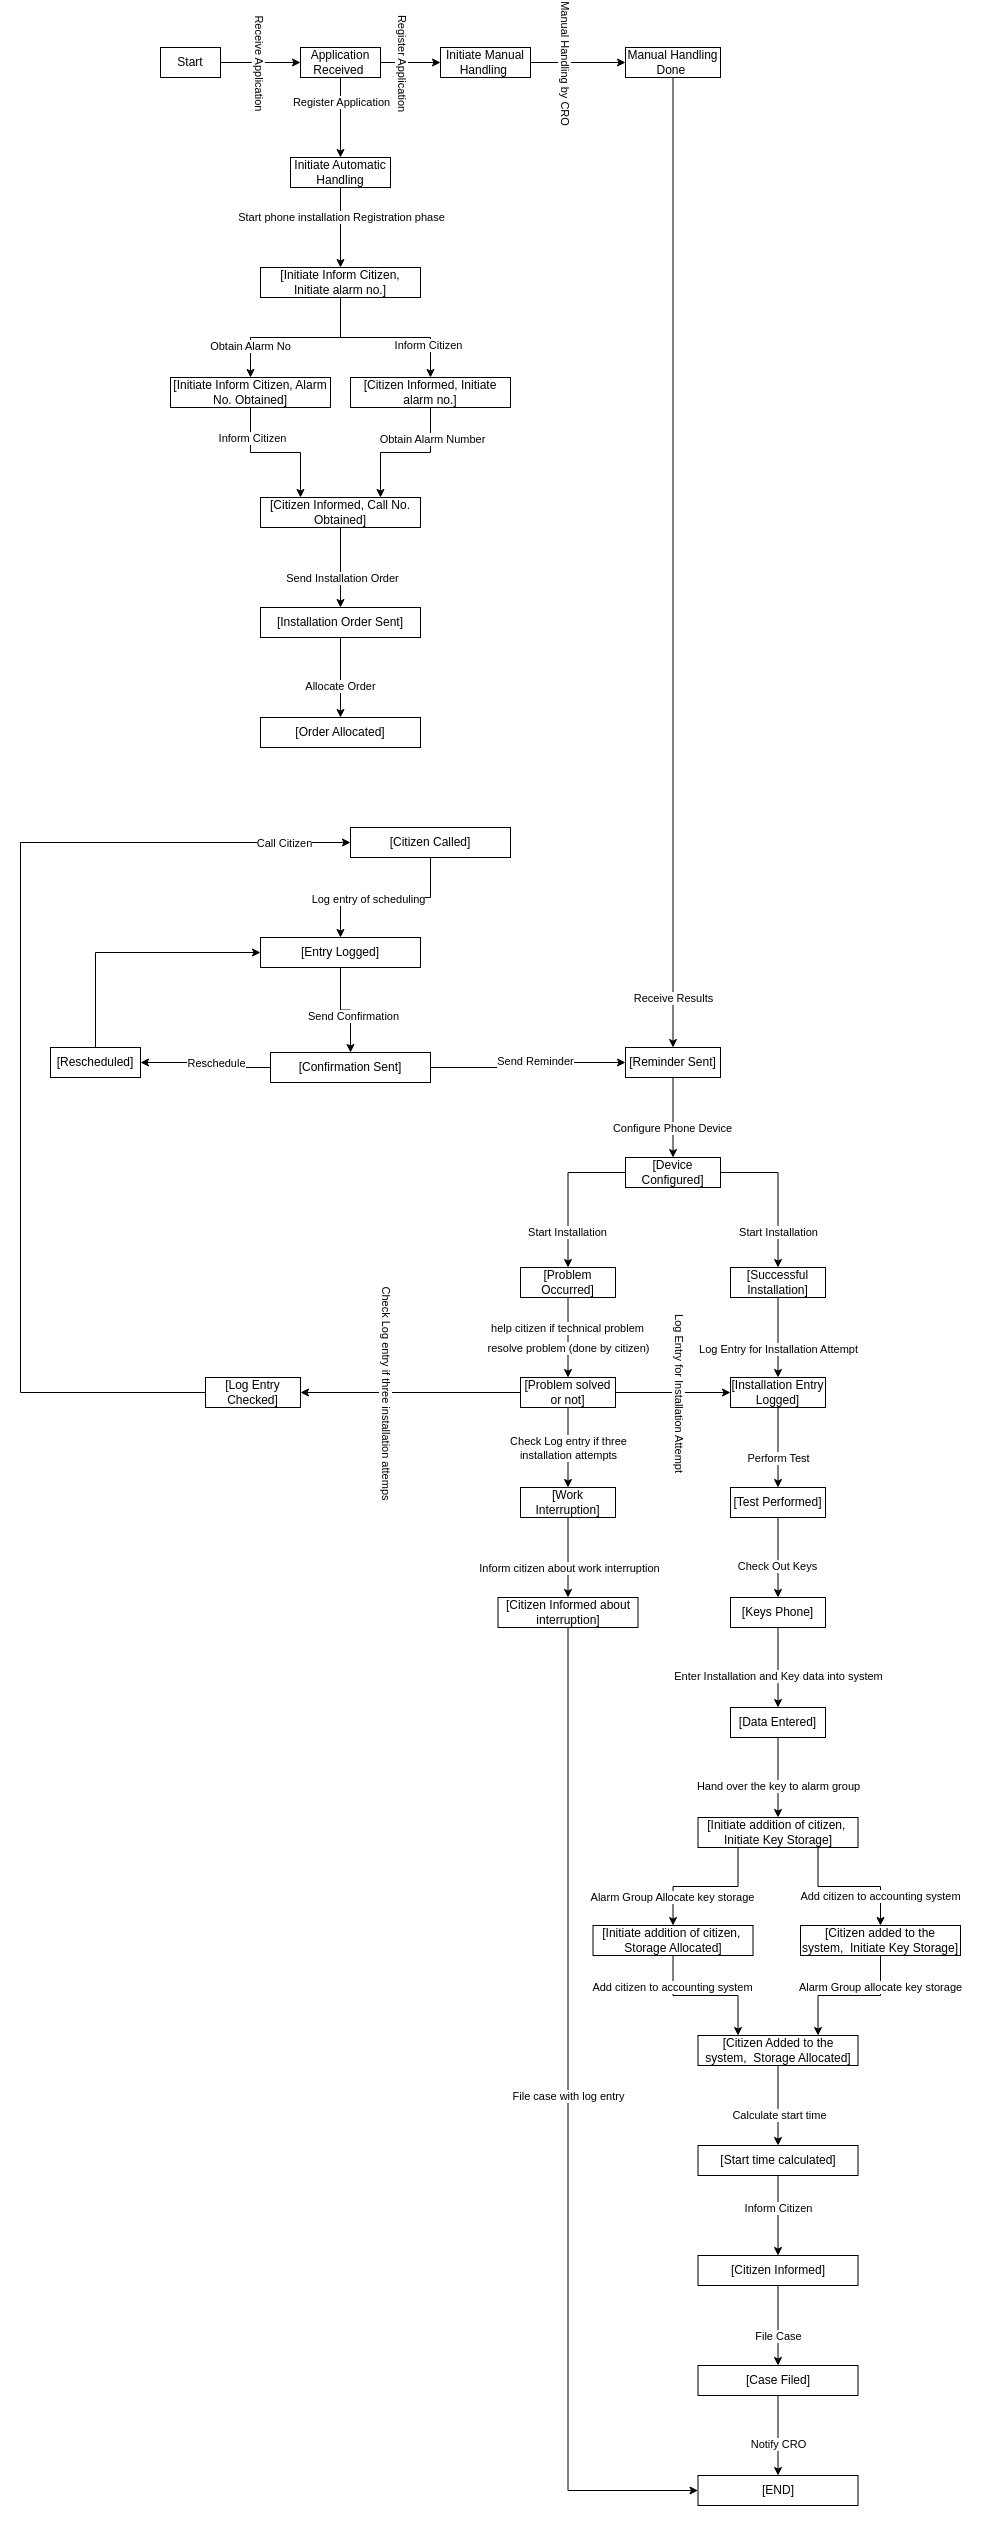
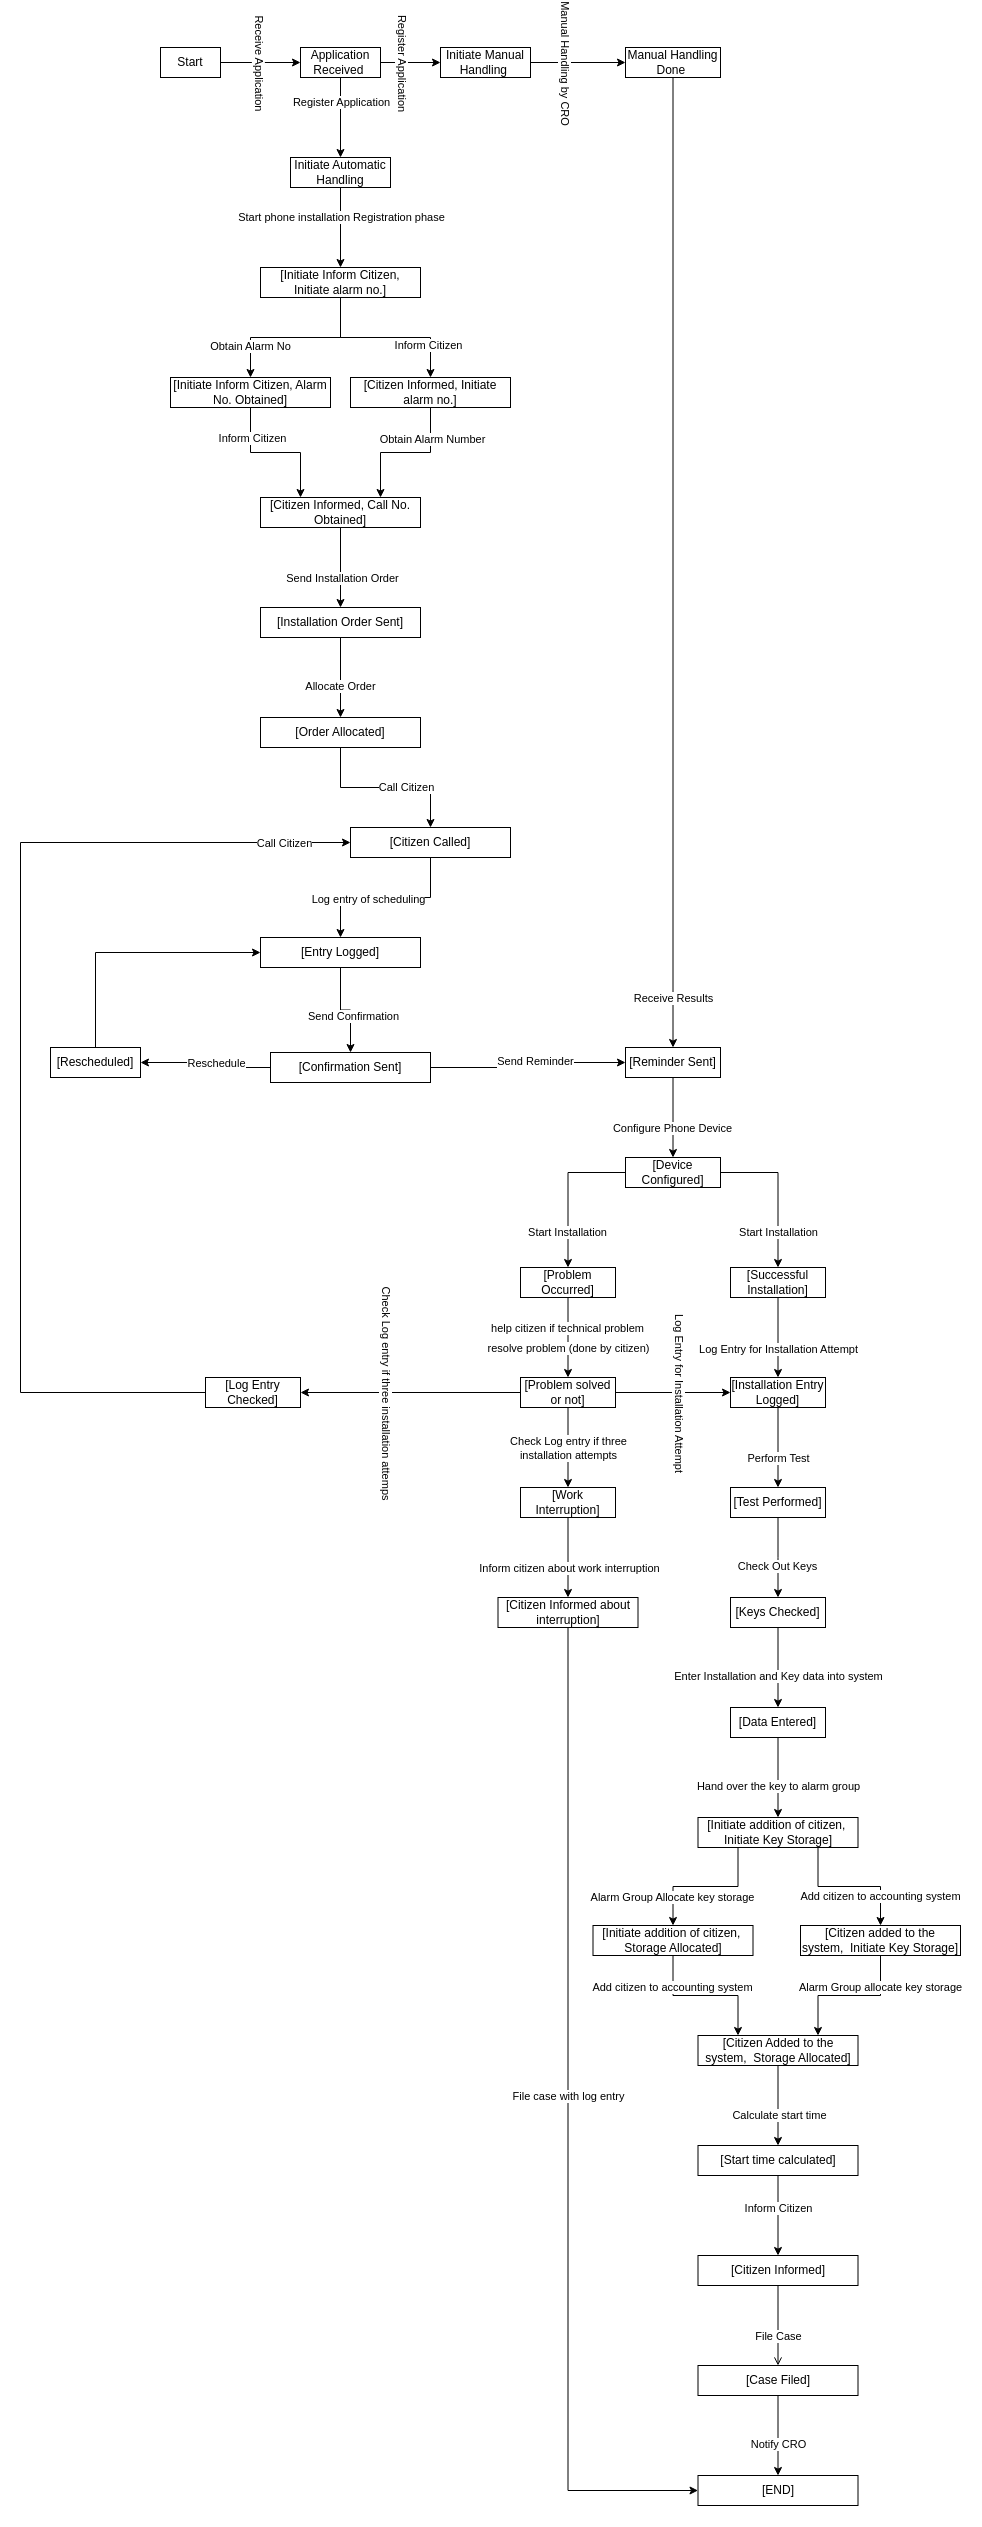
edge "[Order Allocated]" -> "[Citizen Called]": added, label "Call Citizen"
node "[Keys Phone]": label "[Keys Phone]" -> "[Keys Checked]"
edge "[Citizen Informed]" -> "[Case Filed]": arrowhead classic -> open
